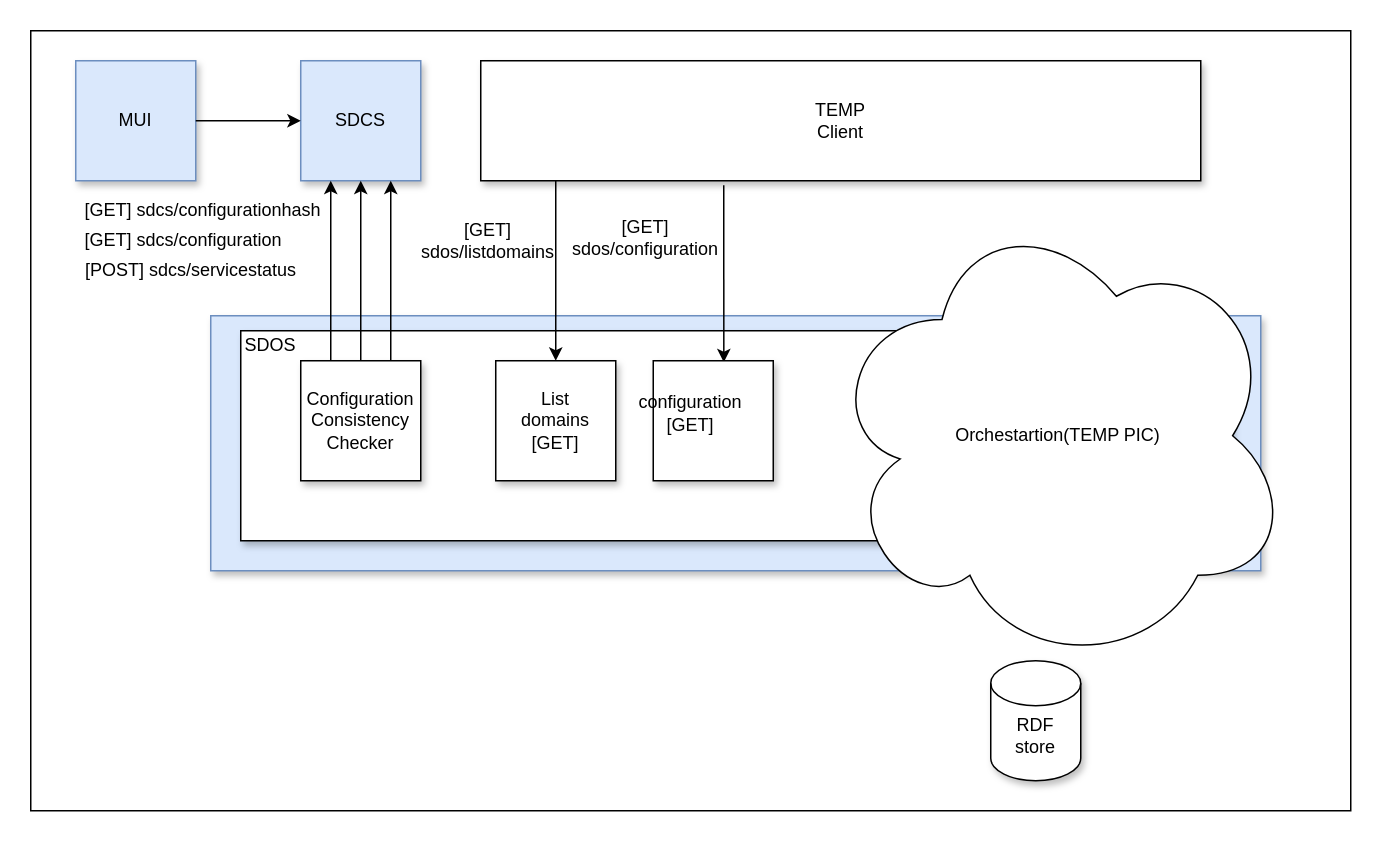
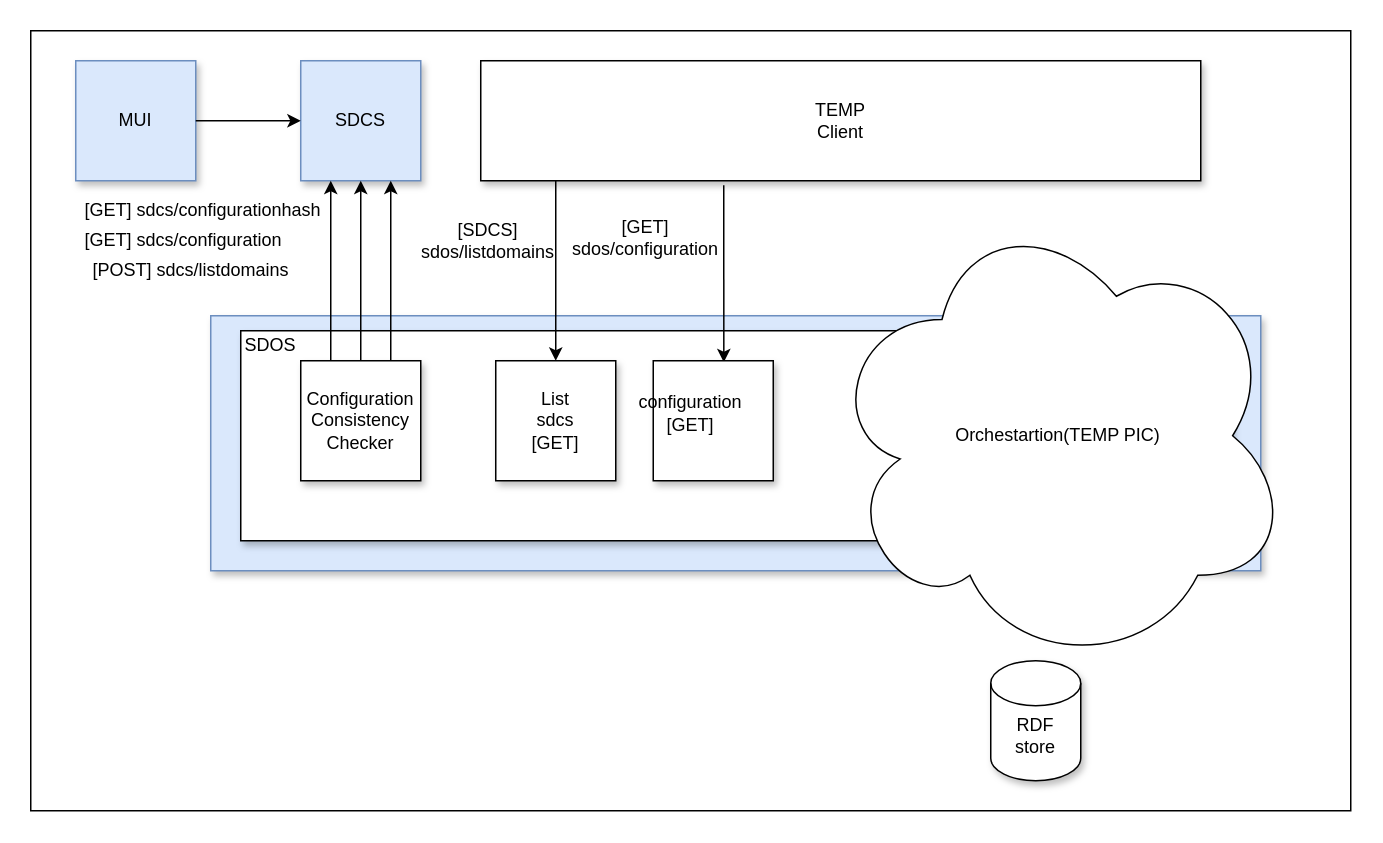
node "[GET] sdos/listdomains": label "[GET] sdos/listdomains" -> "[SDCS] sdos/listdomains"
node "[POST] sdcs/servicestatus": label "[POST] sdcs/servicestatus" -> "[POST] sdcs/listdomains"
node "List domains [GET]": label "List domains [GET]" -> "List sdcs [GET]"
